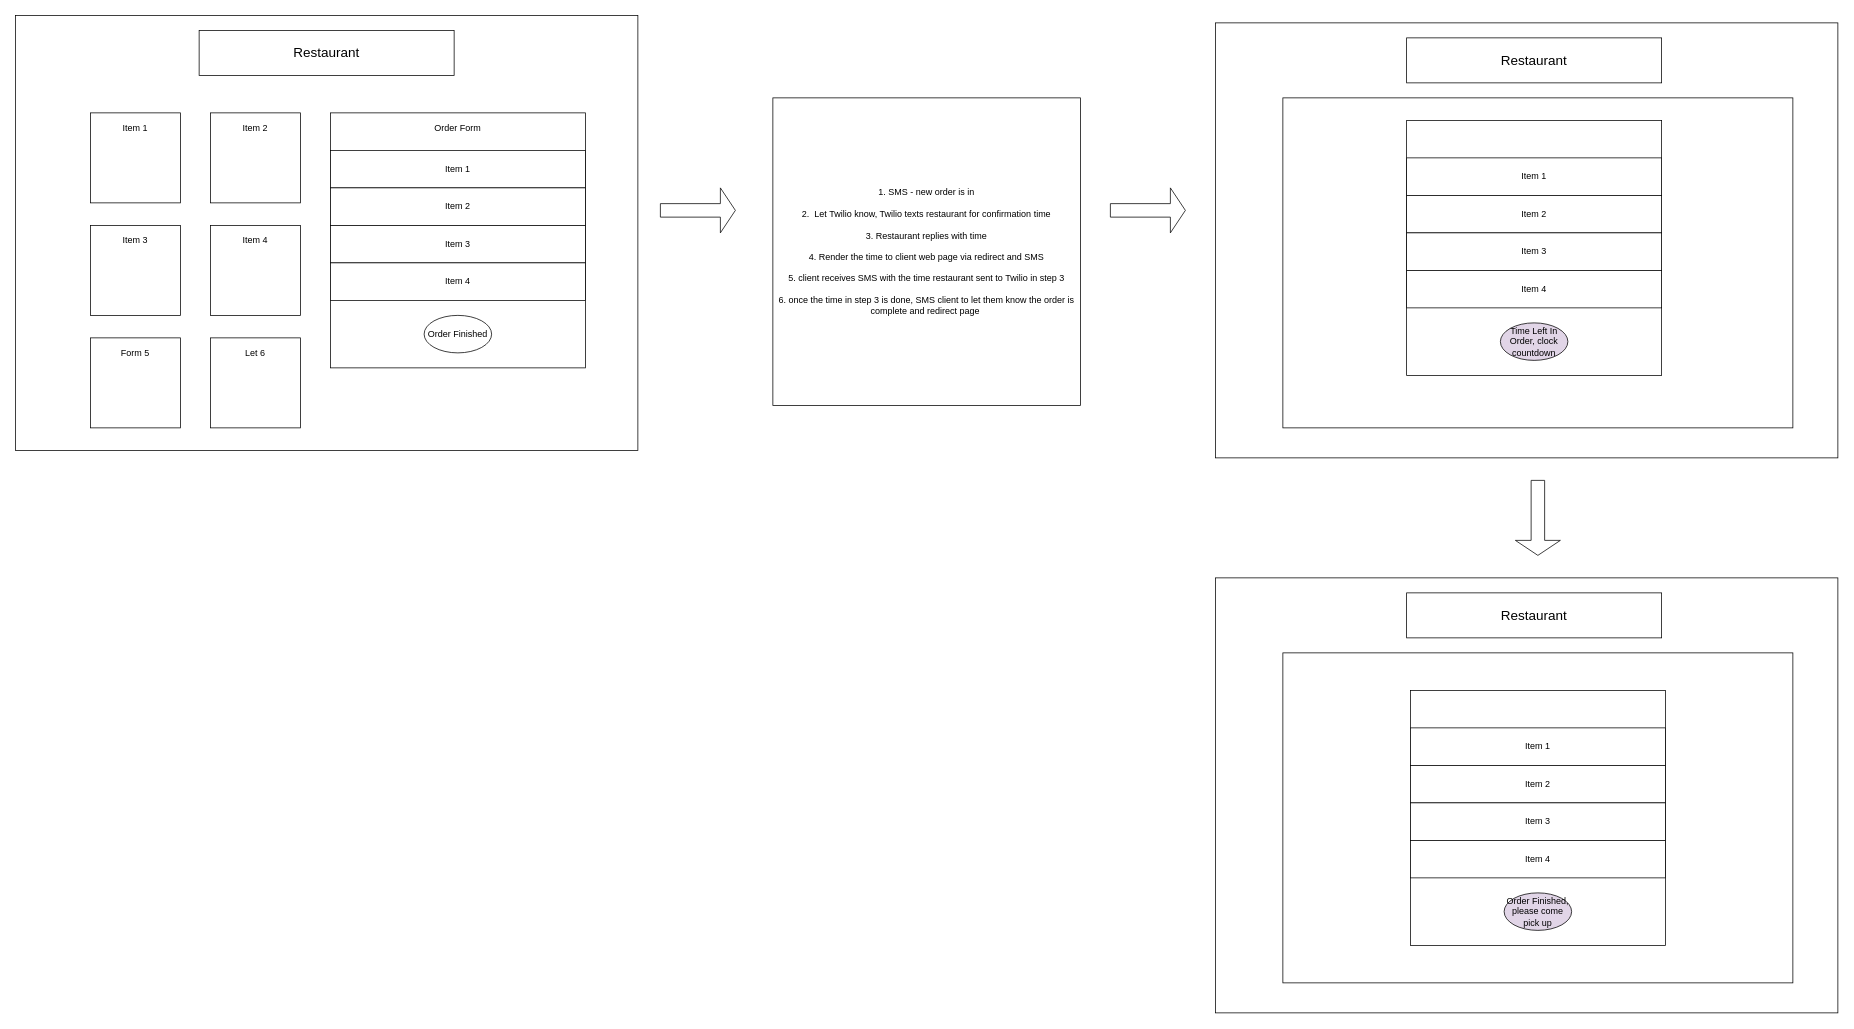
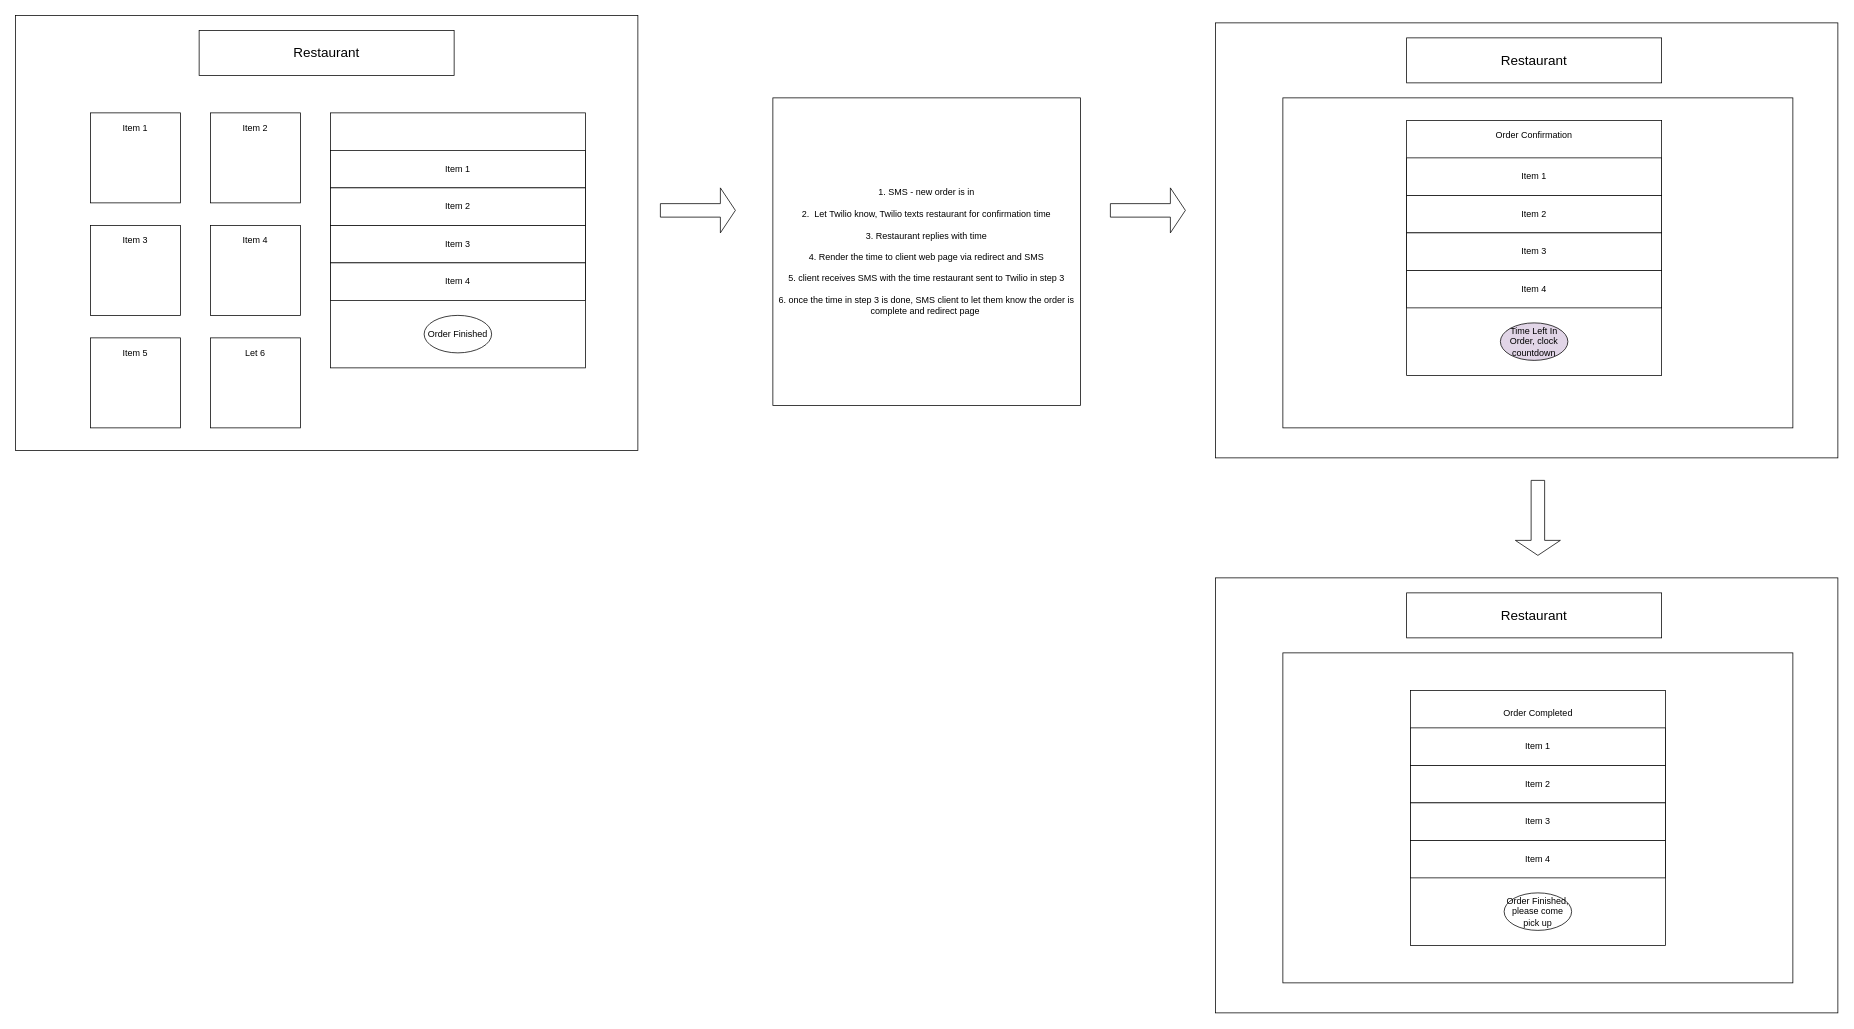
node "Order Form": removed
node "Order Confirmation": added
node "Form 5": label "Form 5" -> "Item 5"
node "Order Completed": added
node "Order Finished, please come pick up": fillcolor #e1d5e7 -> #ffffff
